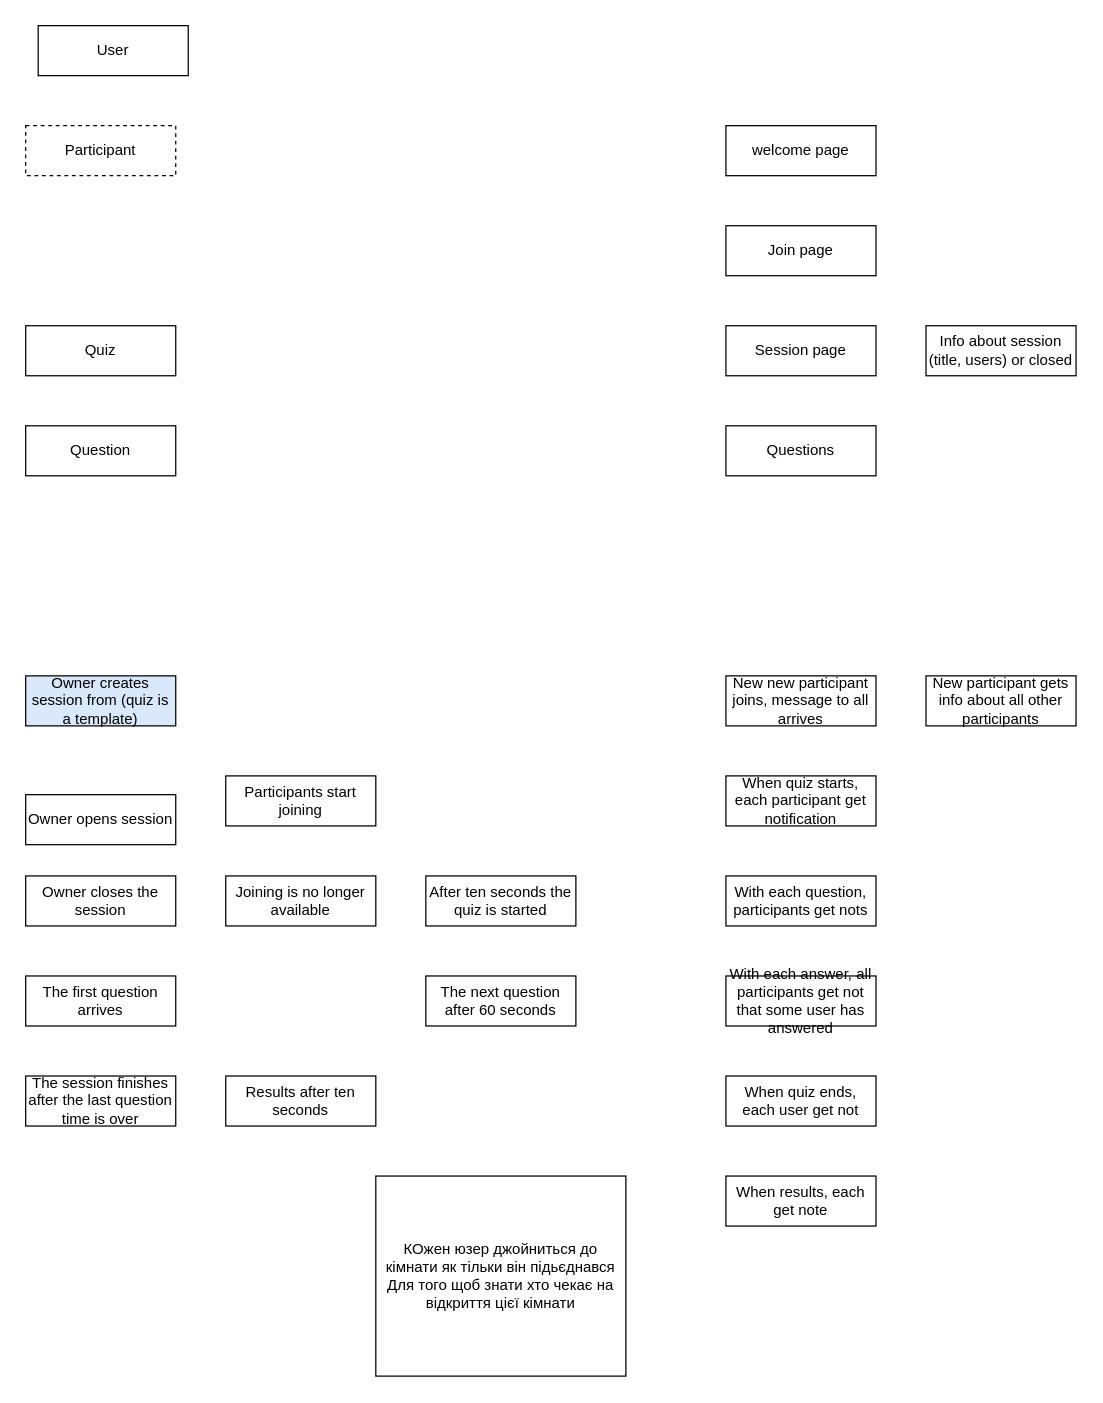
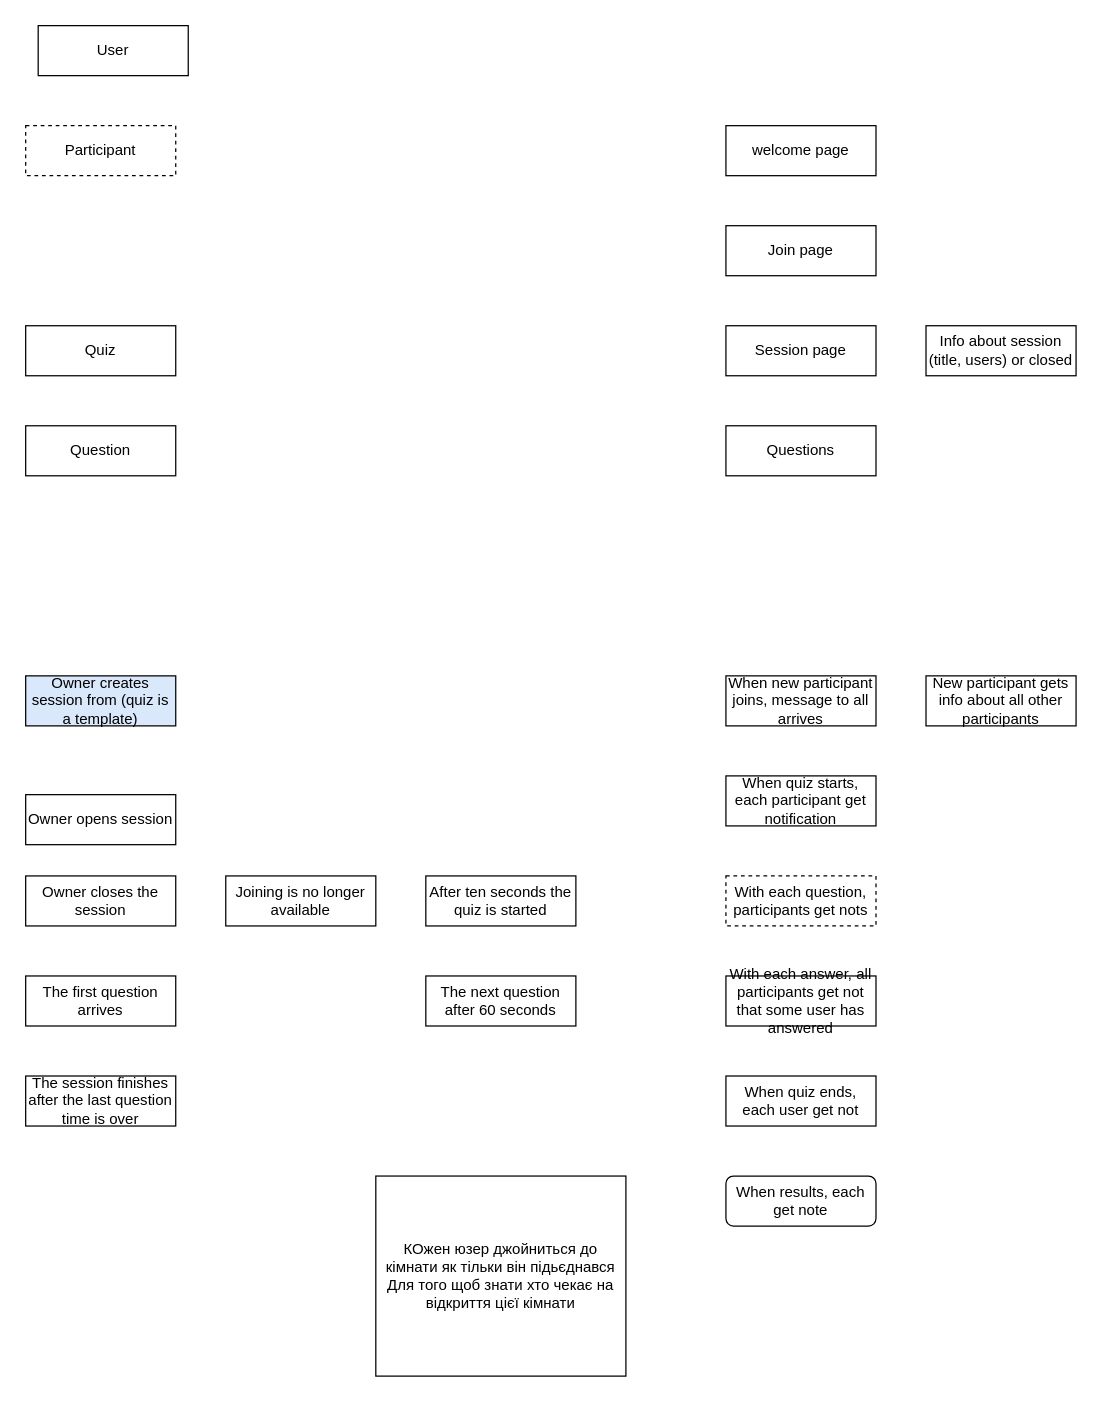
node "New new participant joins, message to all arrives": label "New new participant joins, message to all arrives" -> "When new participant joins, message to all arrives"
node "Participants start joining": removed
node "With each question, participants get nots": style solid -> dashed
node "Results after ten seconds": removed
node "When results, each get note": shape rectangle -> rounded rectangle
